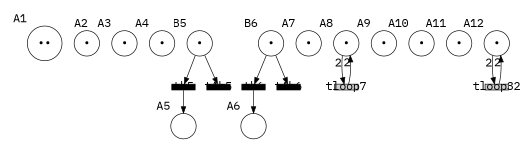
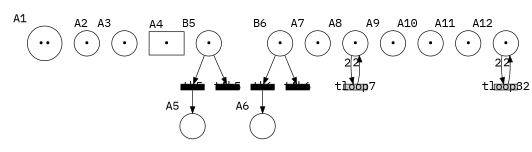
node "• A4": shape circle -> box
